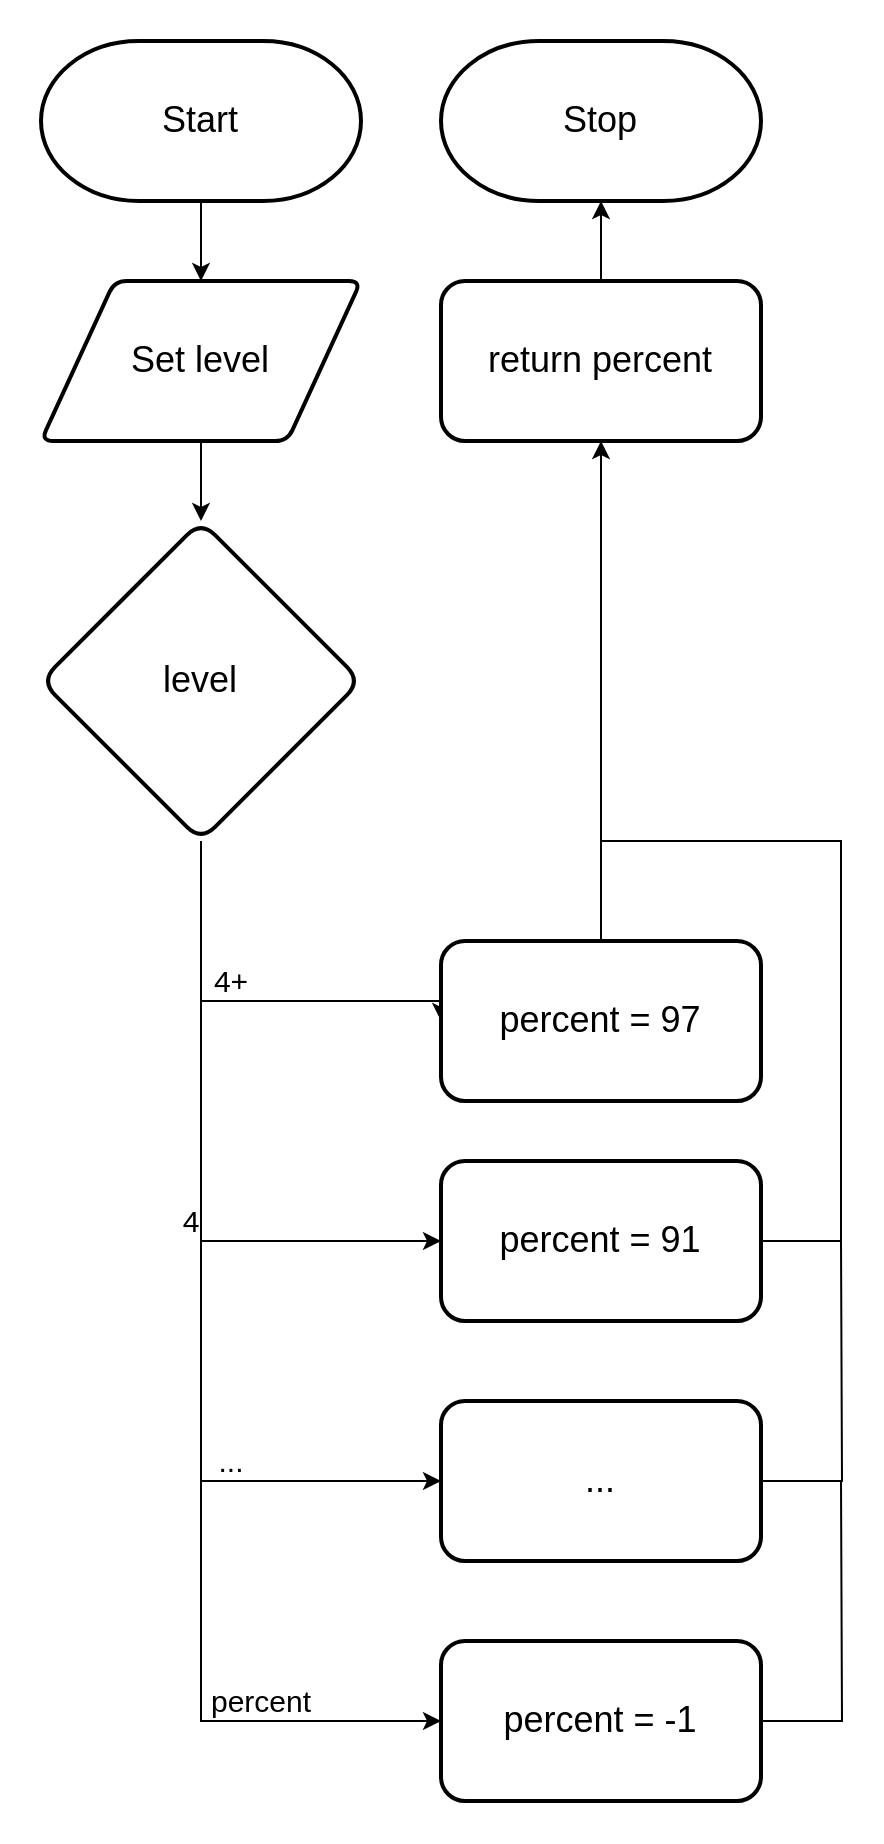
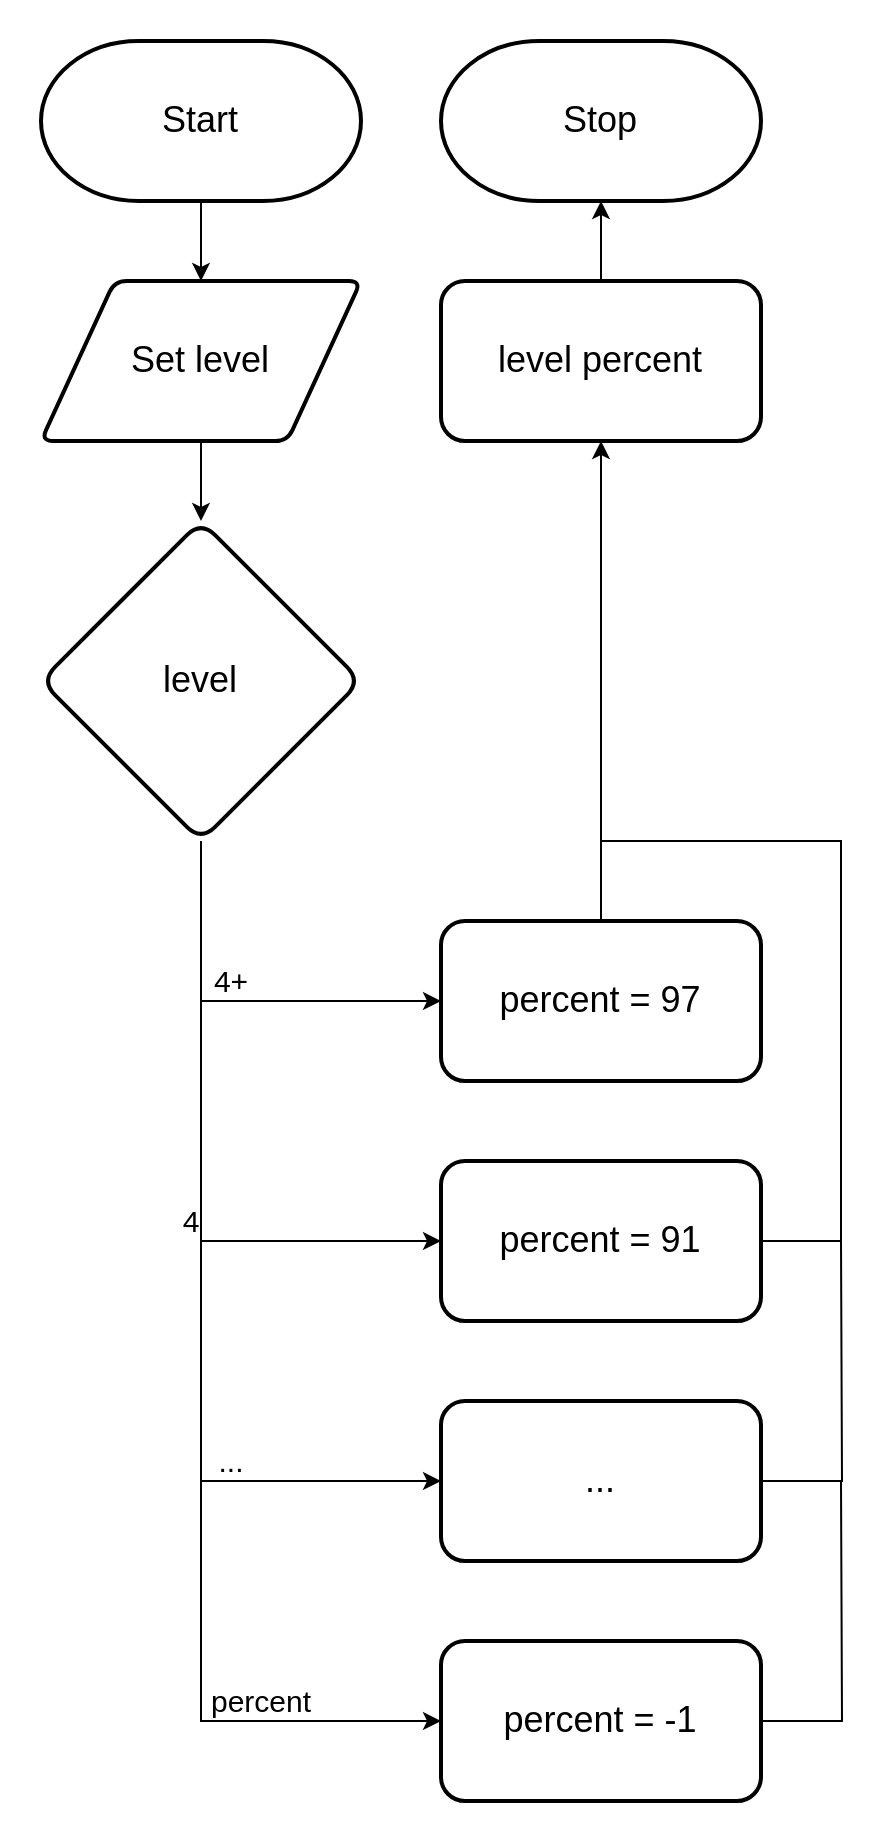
node "return percent": label "return percent" -> "level percent"
node "percent = 97": moved (601, 1021) -> (601, 1001)
